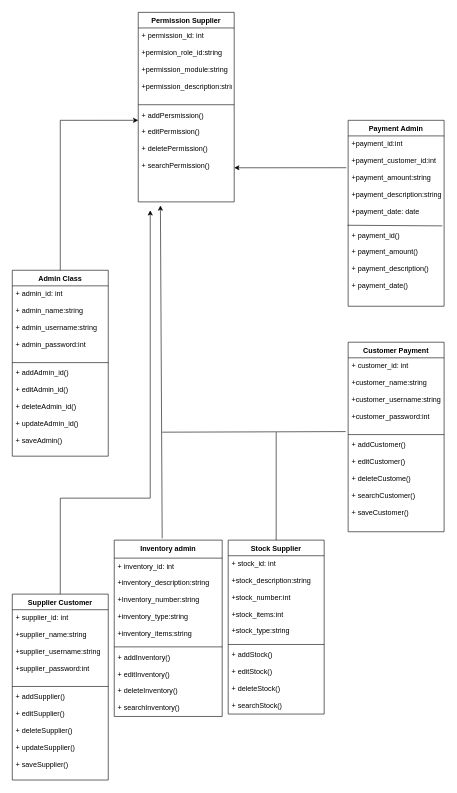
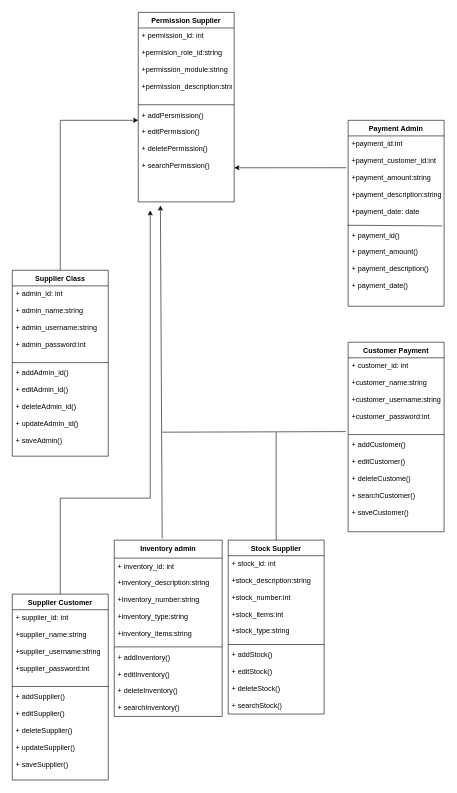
node "Admin Class": label "Admin Class" -> "Supplier Class"
